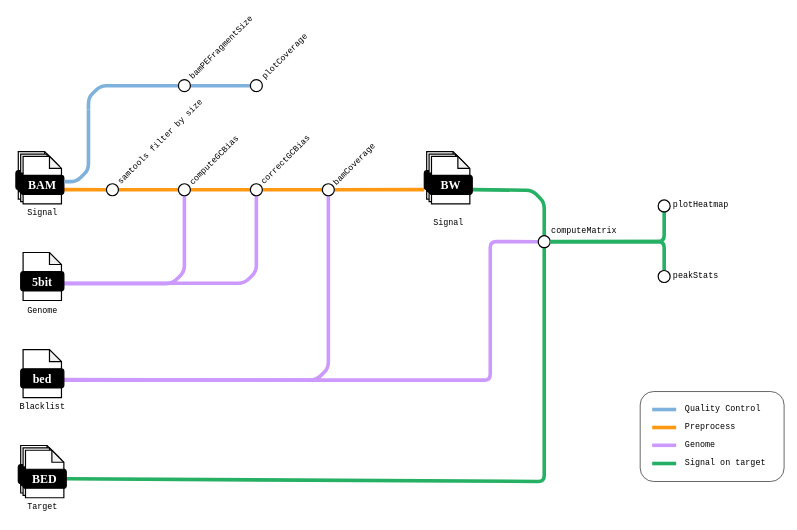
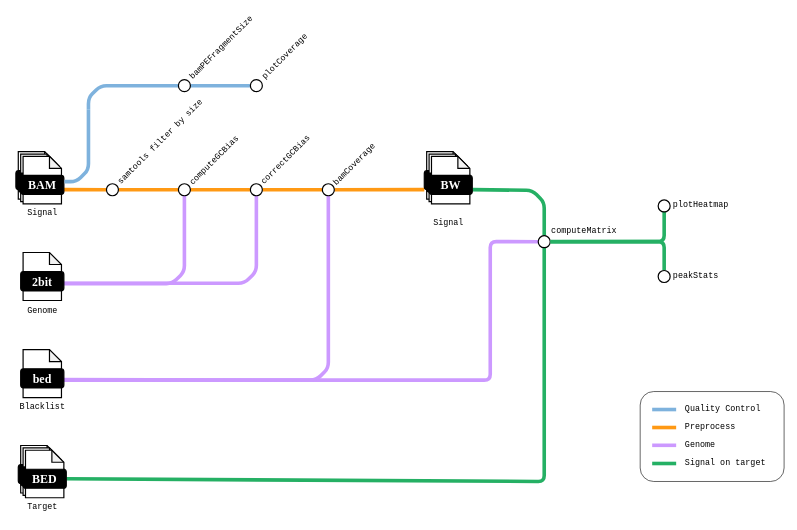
node "5bit": label "5bit" -> "2bit"
